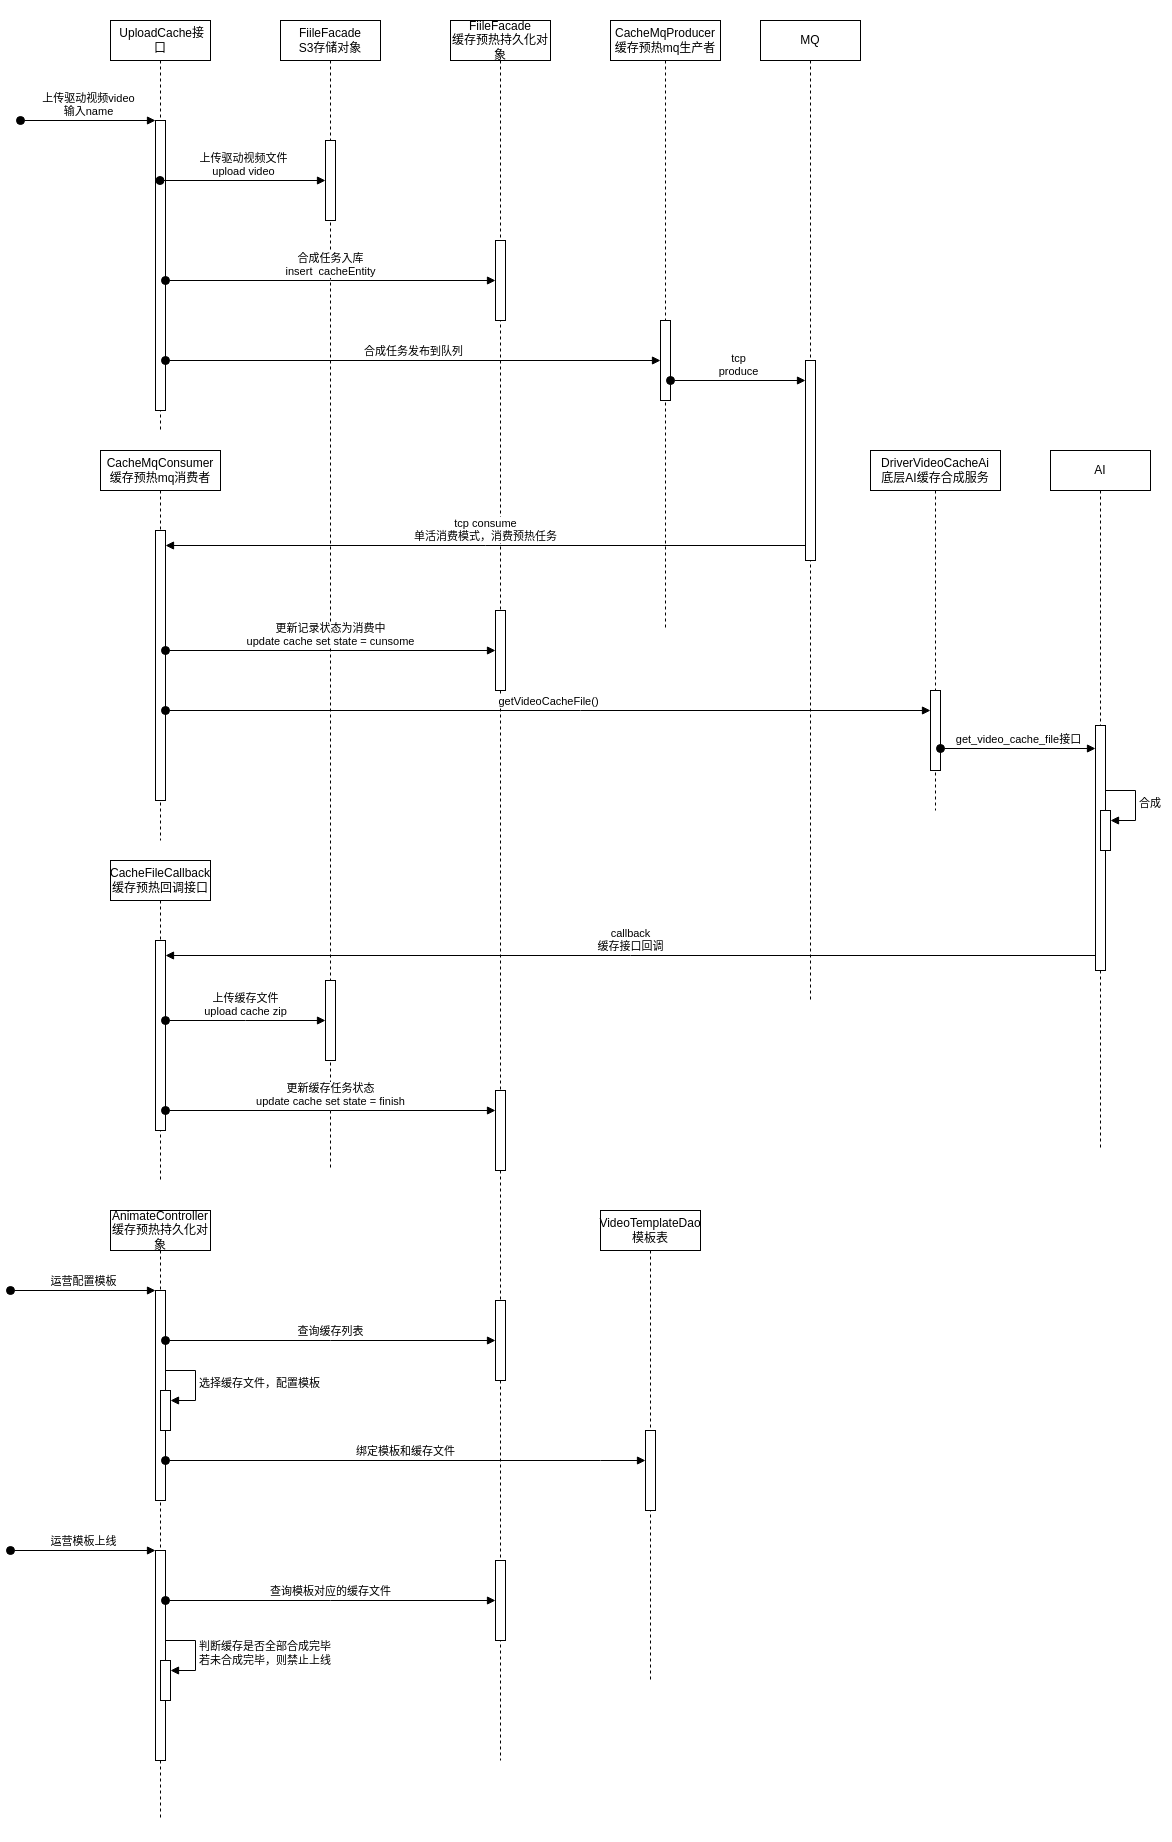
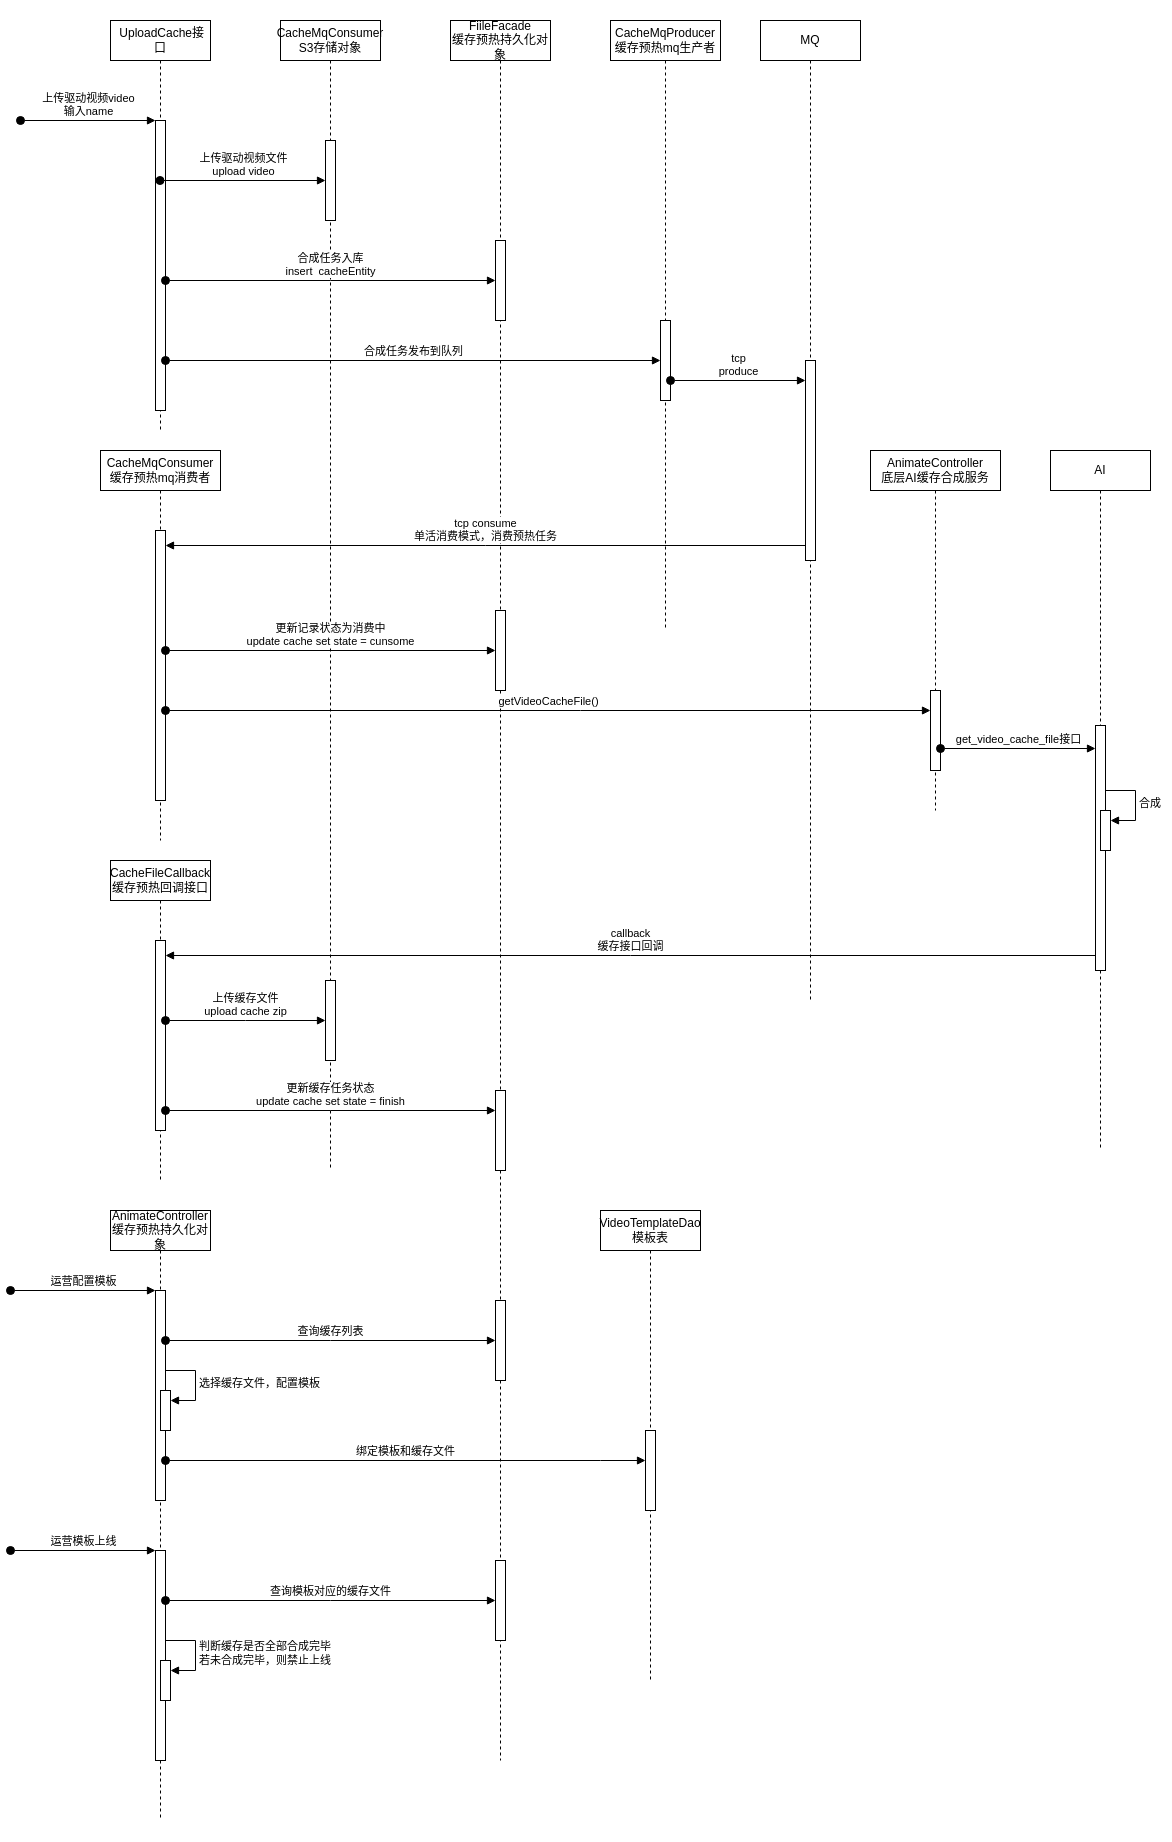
node "FiileFacade S3存储对象": label "FiileFacade S3存储对象" -> "CacheMqConsumer S3存储对象"
node "DriverVideoCacheAi 底层AI缓存合成服务": label "DriverVideoCacheAi 底层AI缓存合成服务" -> "AnimateController 底层AI缓存合成服务"
